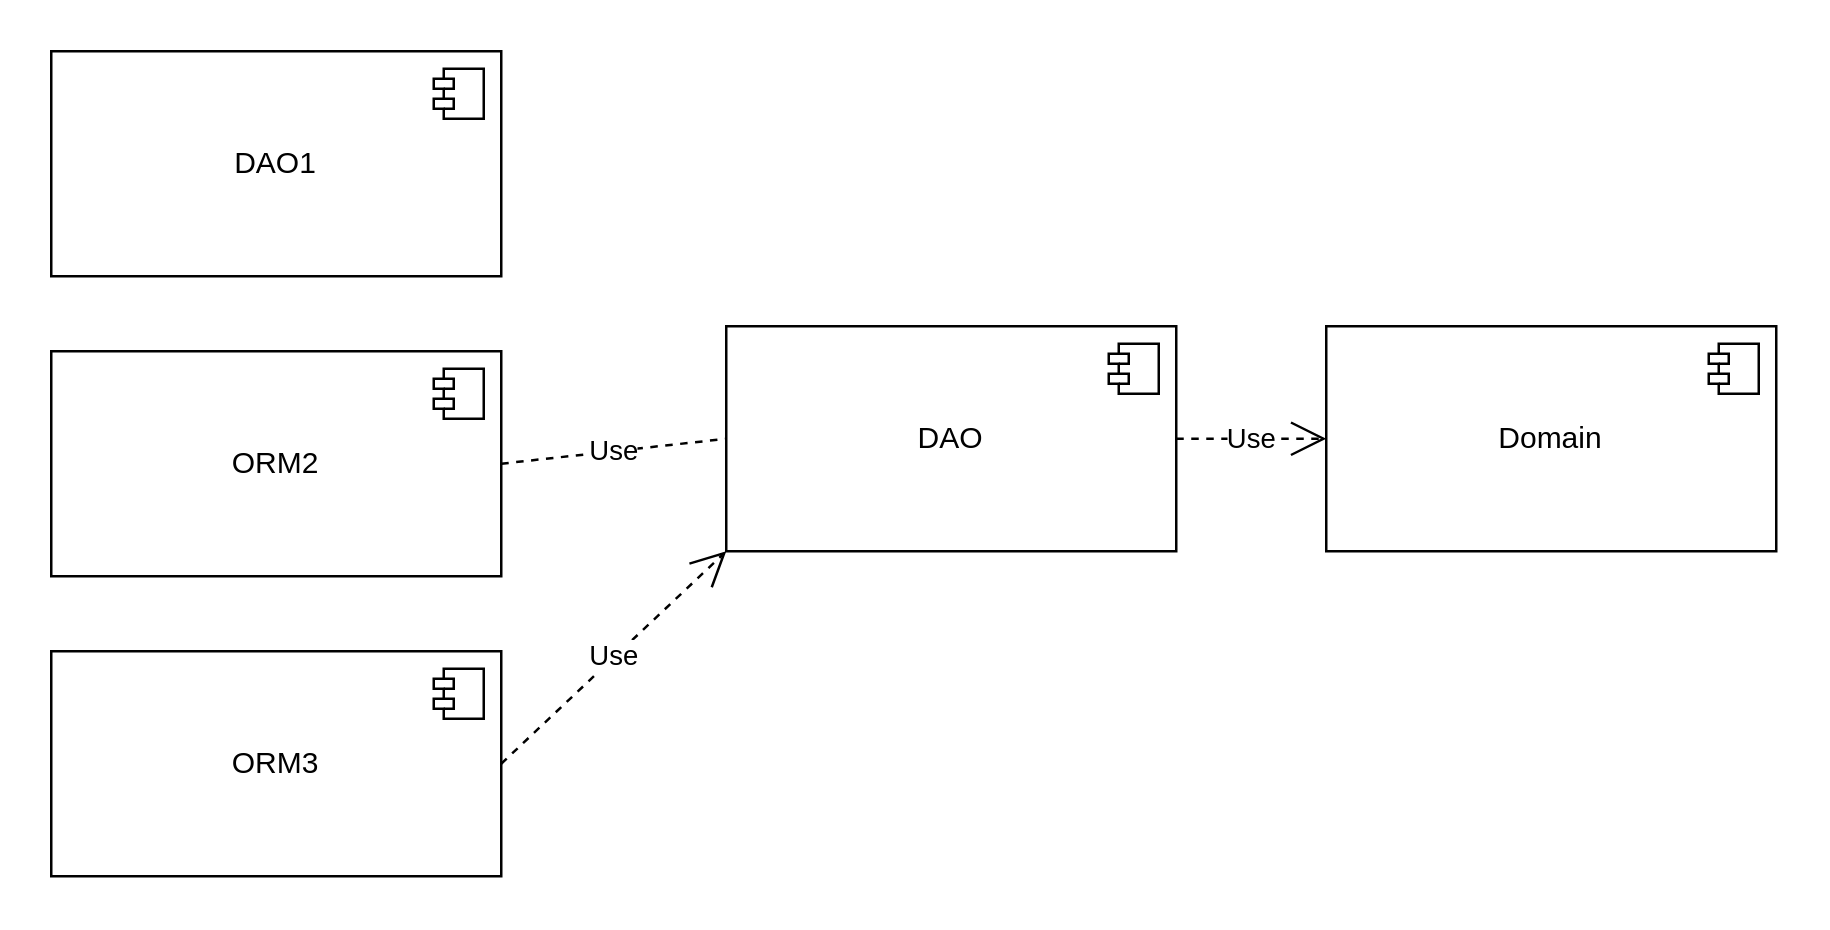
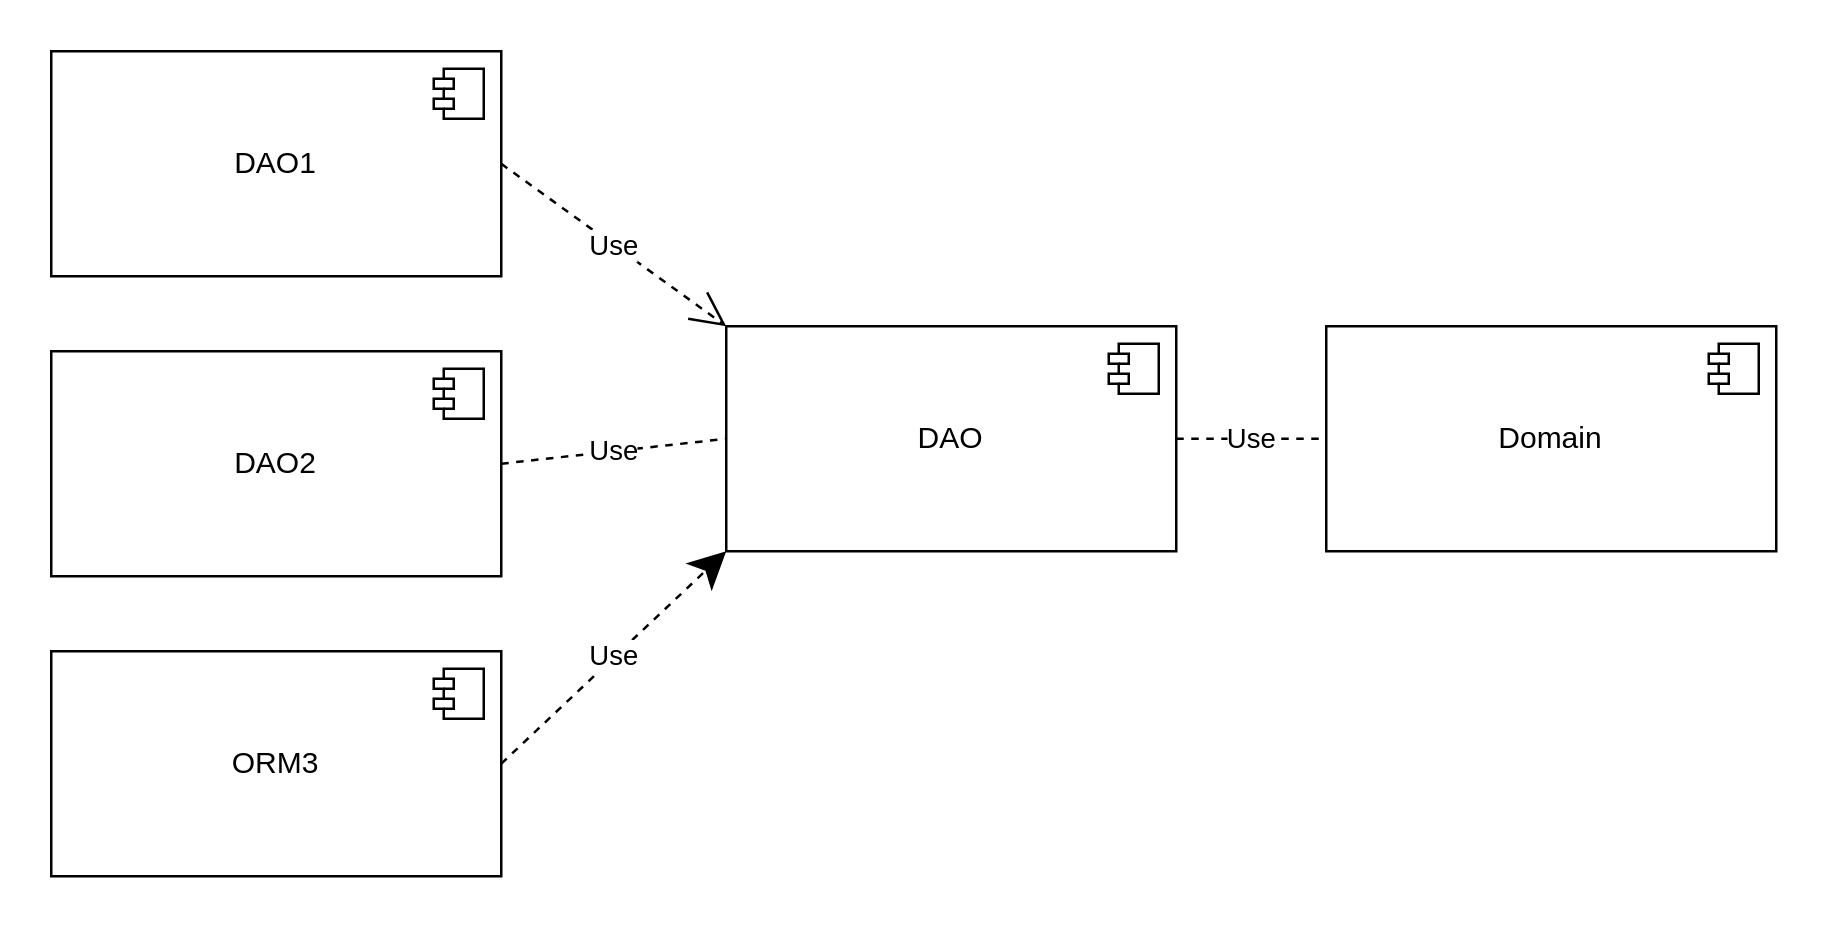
edge "DAO1" -> "DAO": added, label "Use"
edge "DAO" -> "Domain": arrowhead open -> none
node "ORM2": label "ORM2" -> "DAO2"
edge "ORM3" -> "DAO": arrowhead open -> classic
